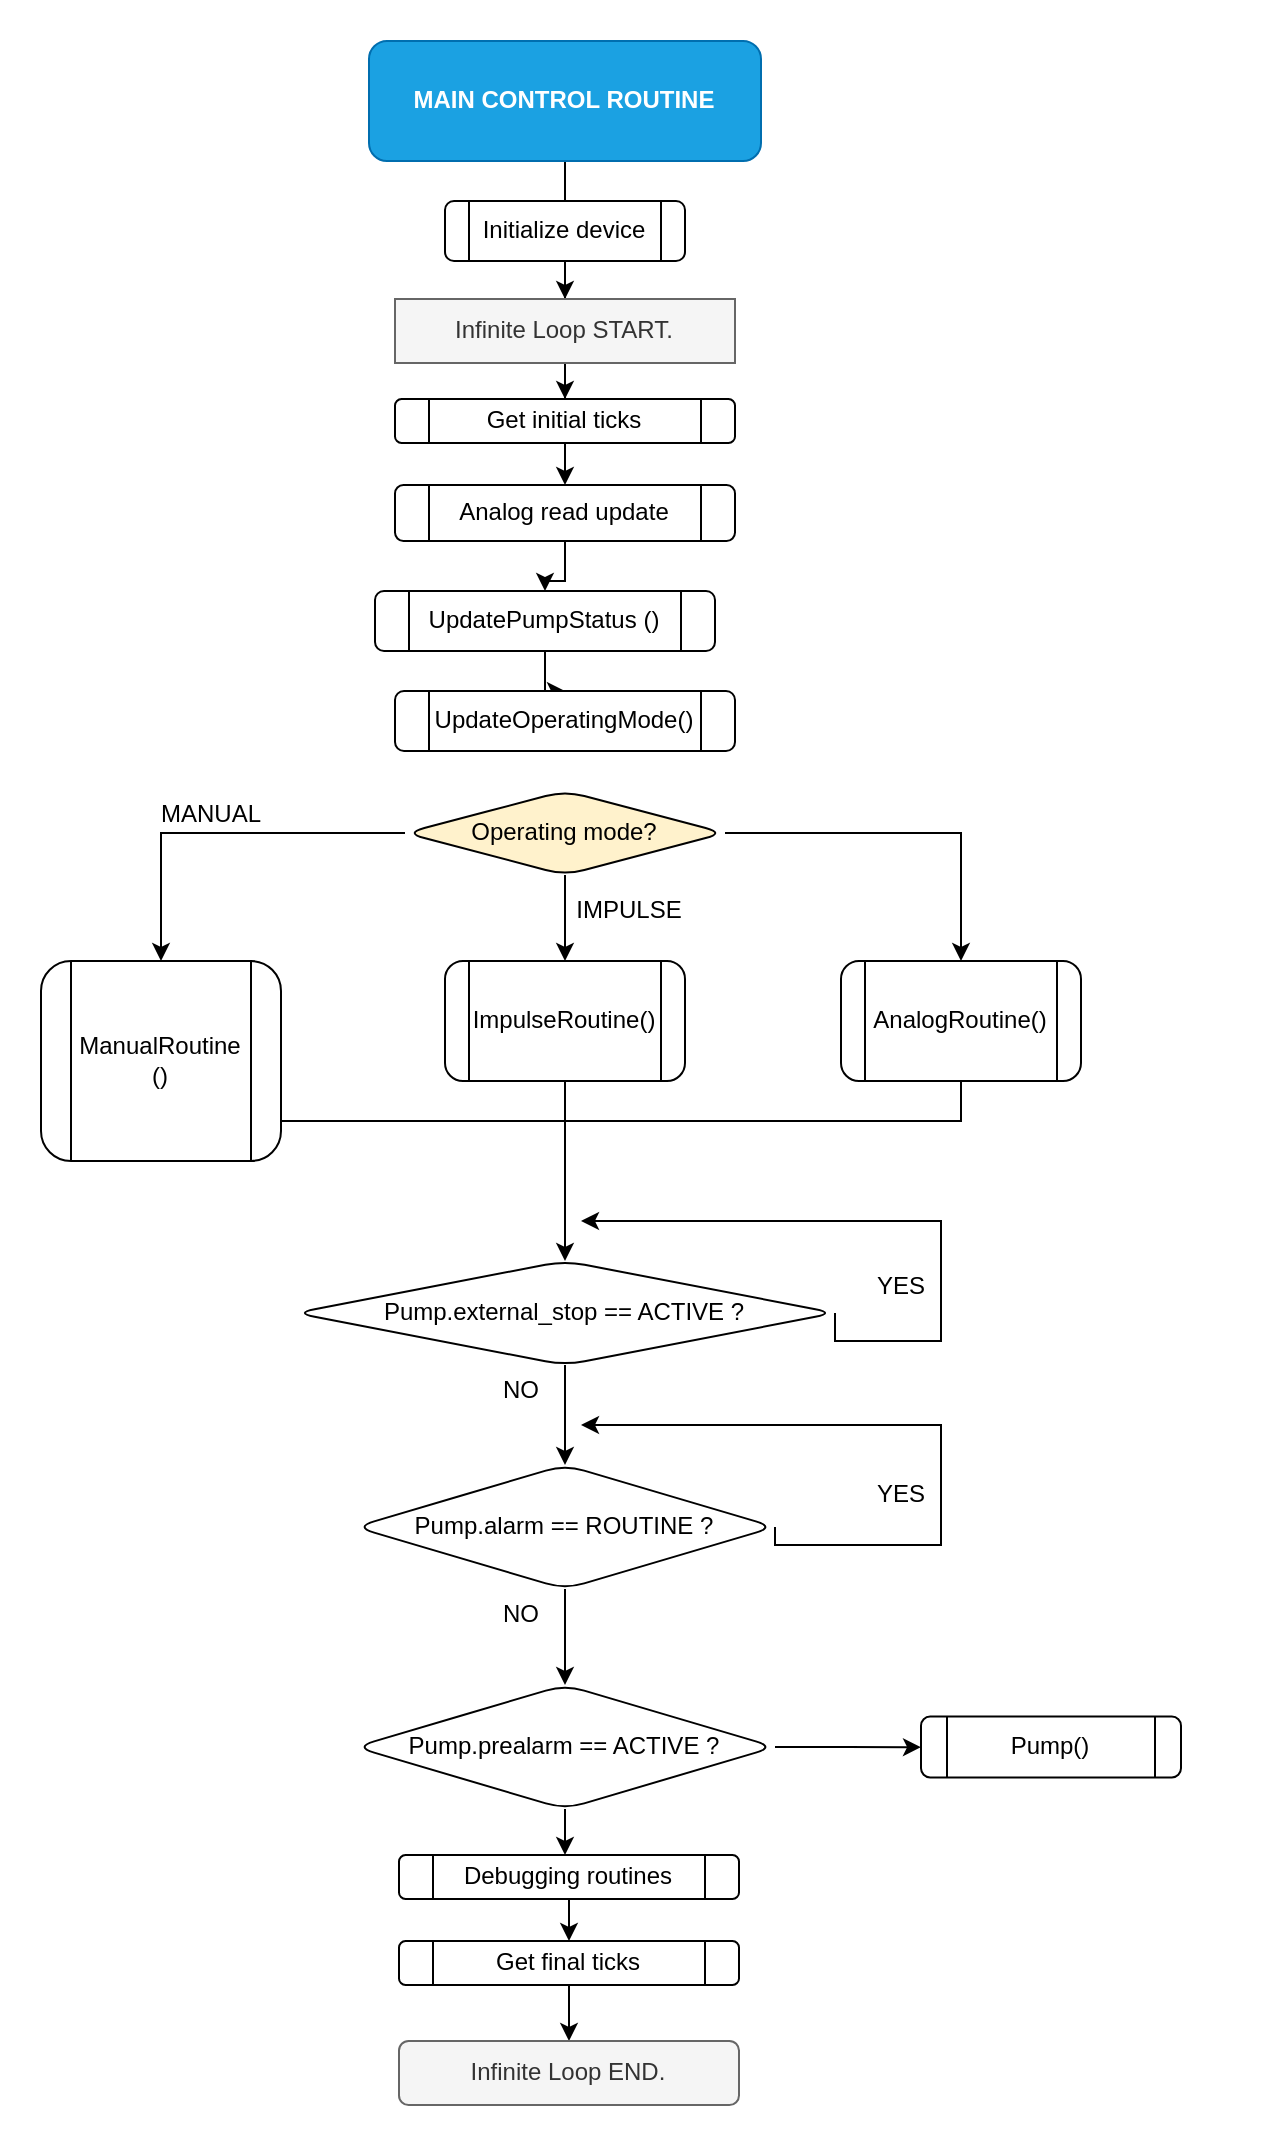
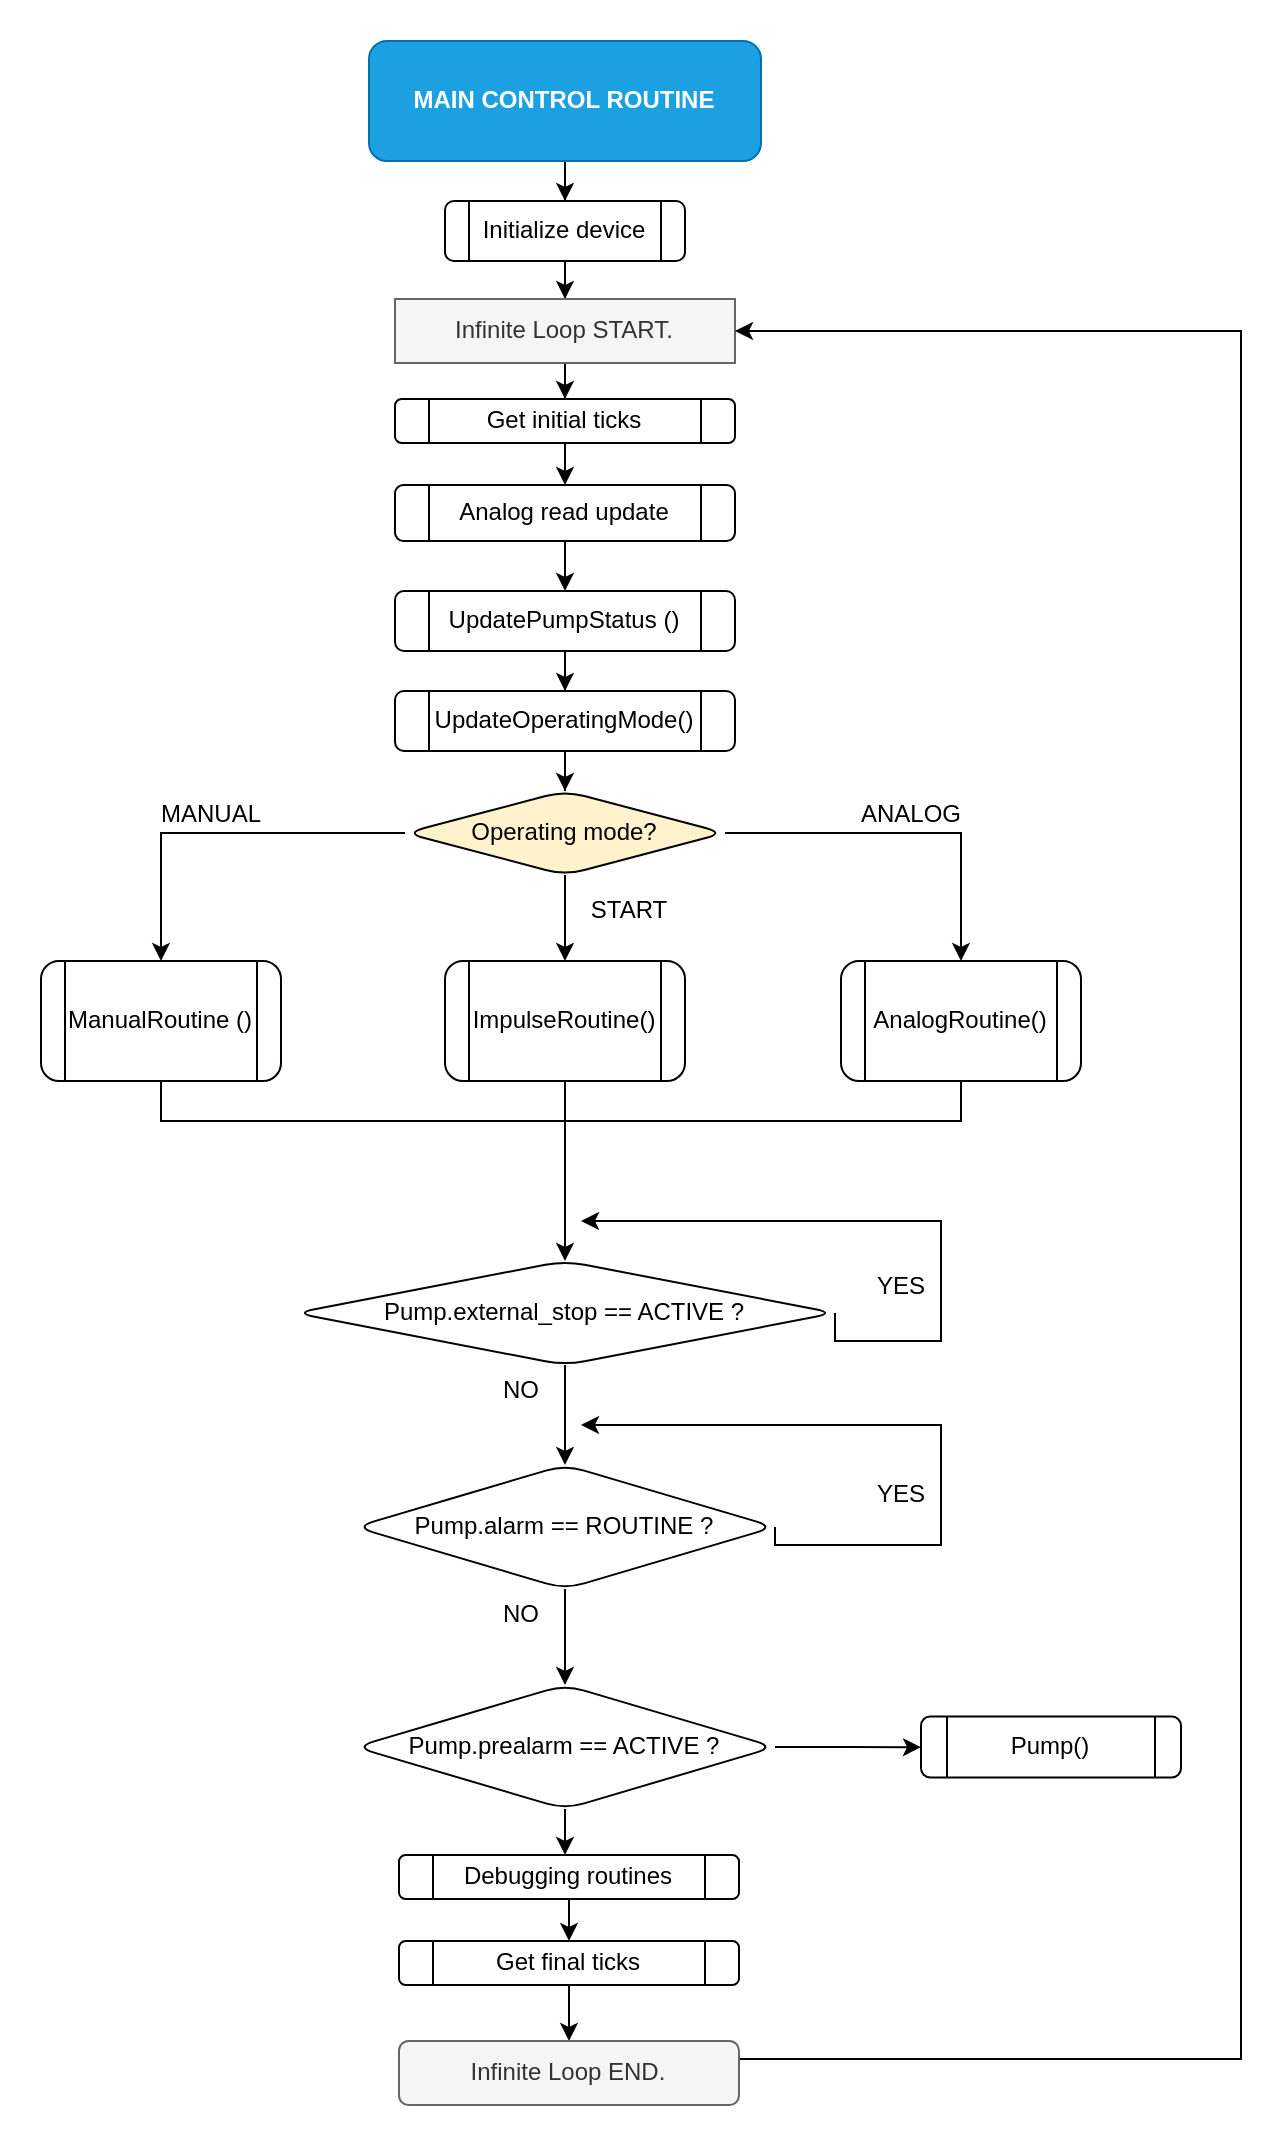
edge "MAIN CONTROL ROUTINE" -- "Initialize device": arrowhead none -> classic
node "UpdatePumpStatus ()": moved (545, 621) -> (565, 621)
edge "UpdateOperatingMode()" -> "Operating mode?": added
node "ANALOG": added
node "IMPULSE": label "IMPULSE" -> "START"
node "ManualRoutine ()": size 240x200 -> 240x120
edge "Infinite Loop END." -> "Infinite Loop START.": added
